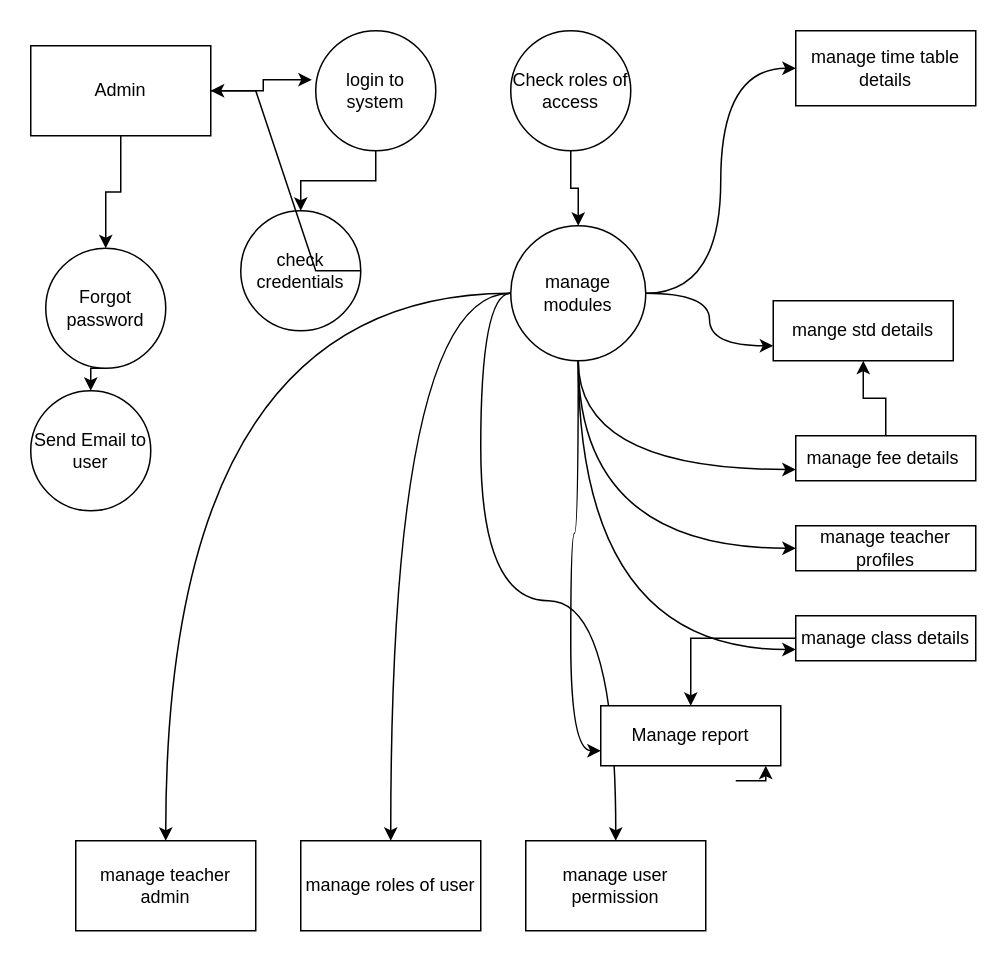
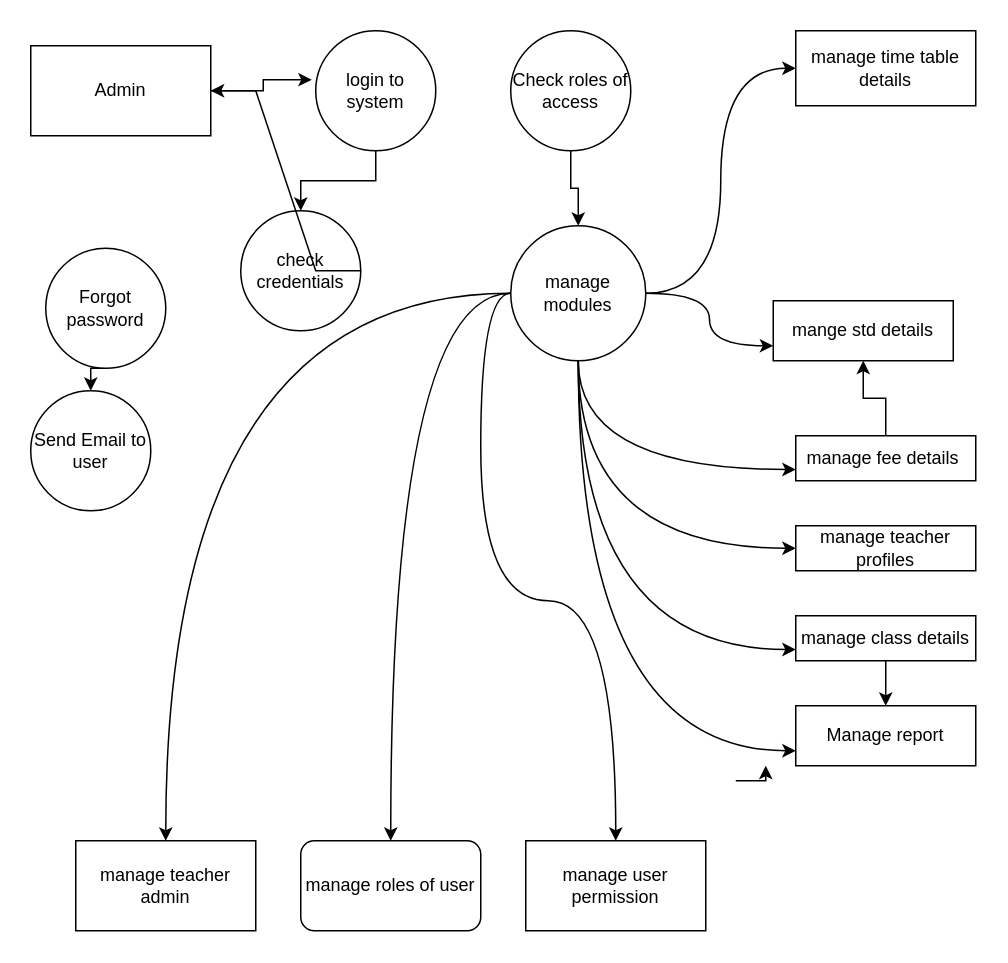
edge "Admin" -> "Forgot password": removed
node "Manage report": moved (691, 736) -> (886, 736)
node "manage roles of user": shape rectangle -> rounded rectangle
